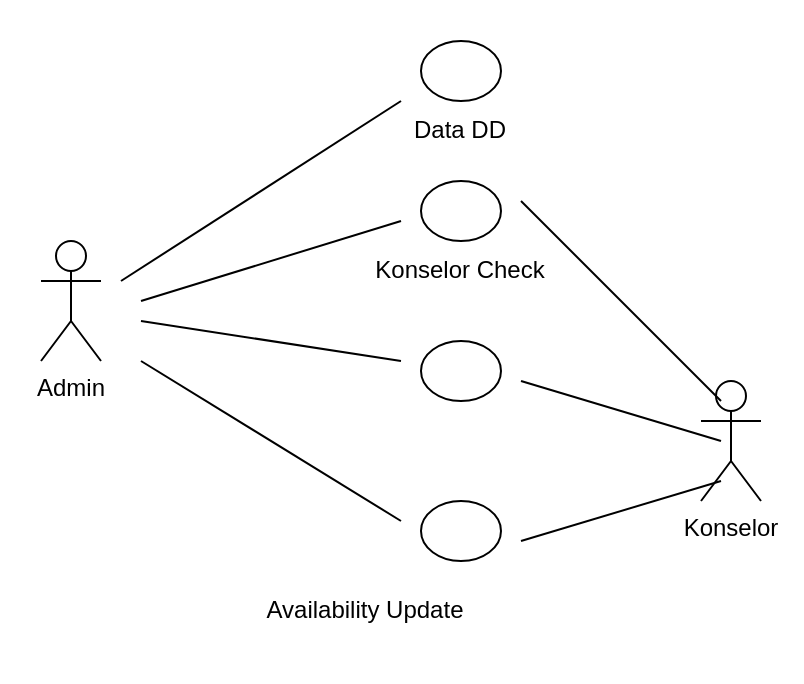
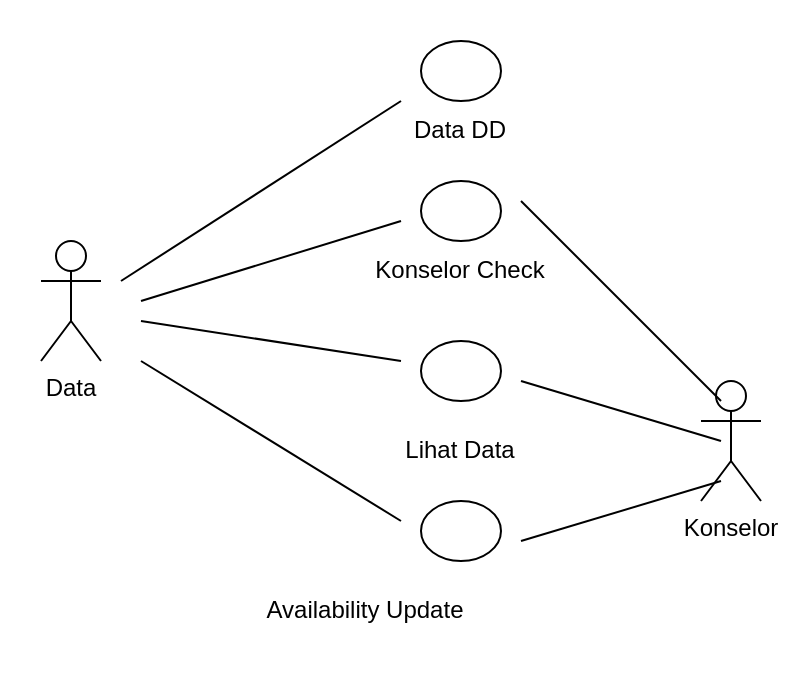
node "Admin": label "Admin" -> "Data"
node "Lihat Data": added
